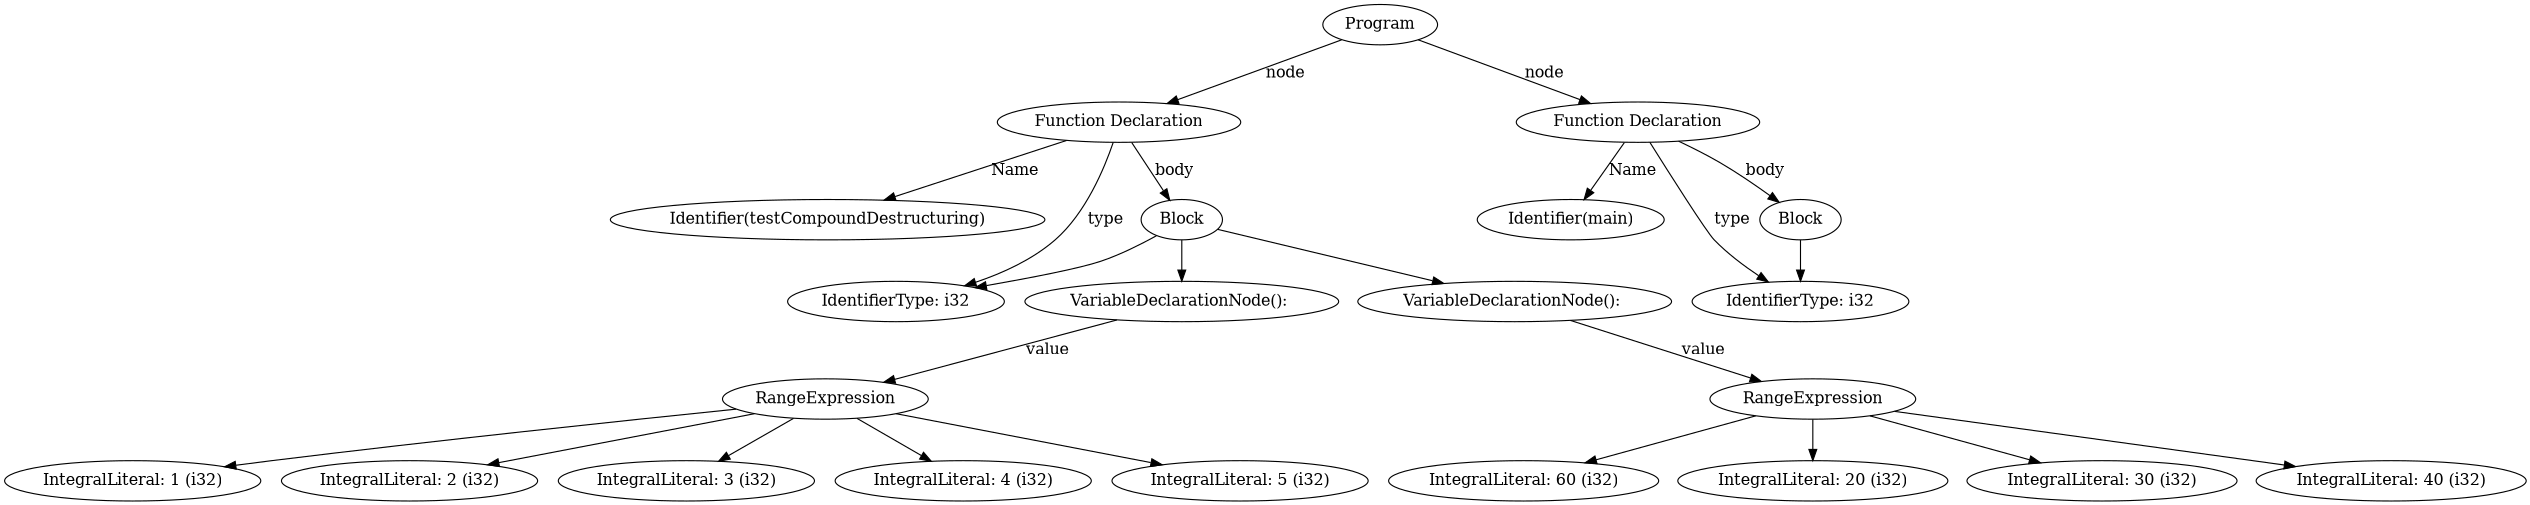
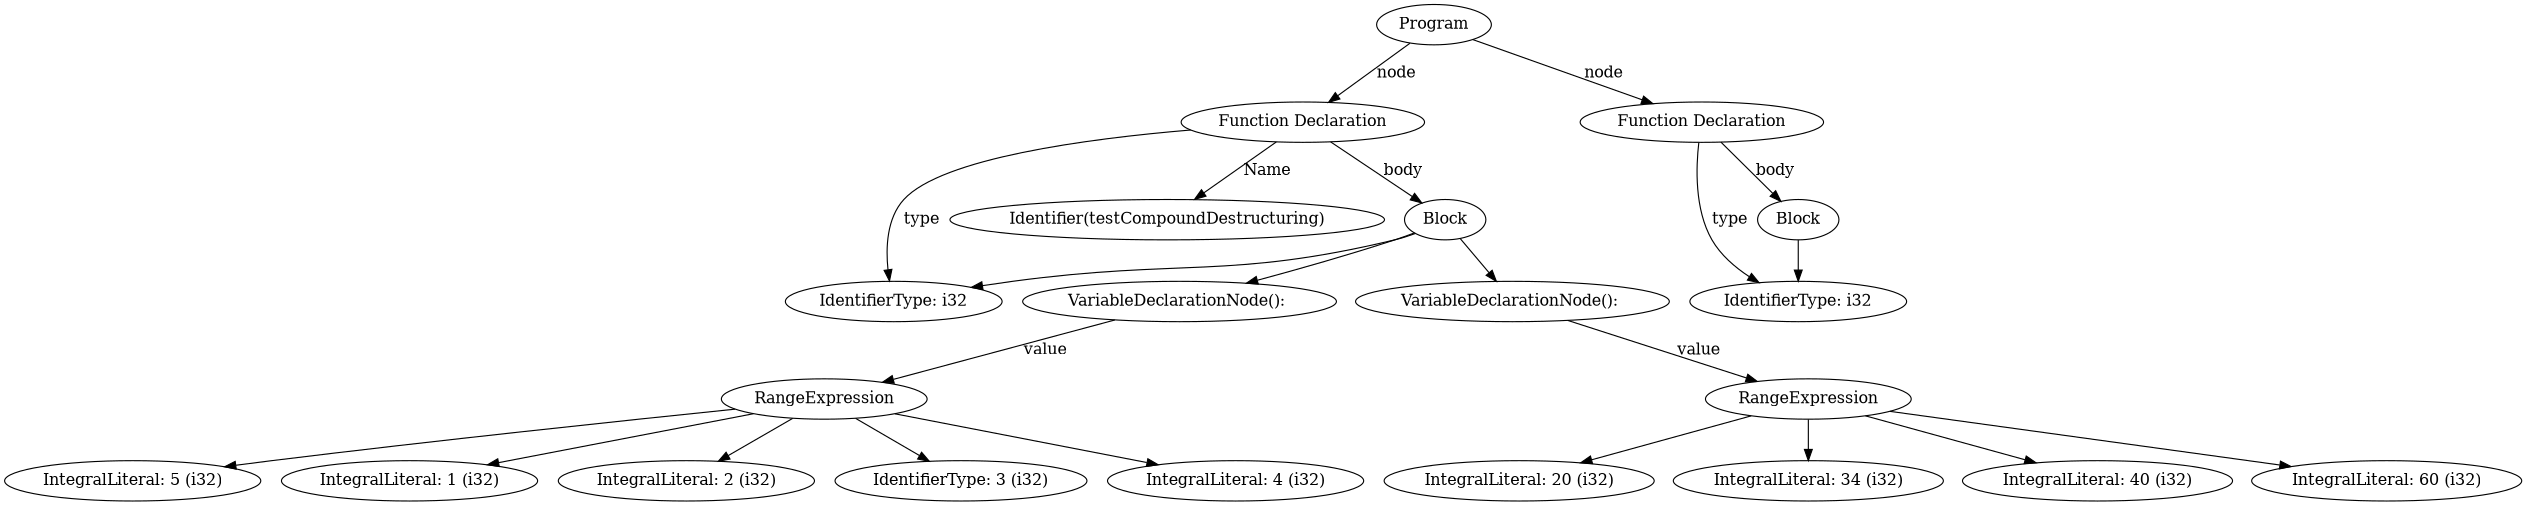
node "Identifier(main)": removed
node "IntegralLiteral: 3 (i32)": label "IntegralLiteral: 3 (i32)" -> "IdentifierType: 3 (i32)"
node "IntegralLiteral: 30 (i32)": label "IntegralLiteral: 30 (i32)" -> "IntegralLiteral: 34 (i32)"
